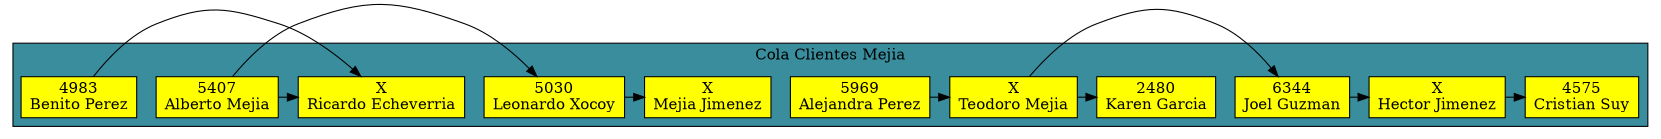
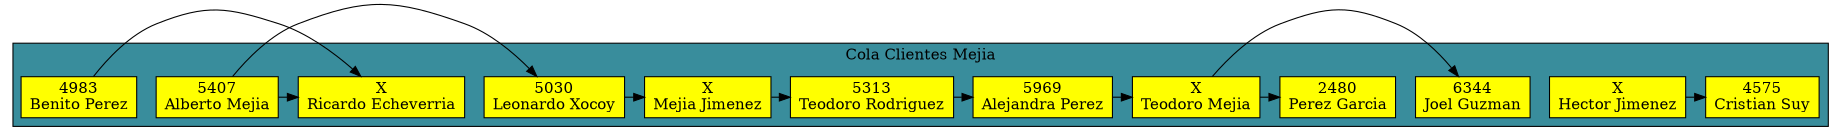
node "5313 Teodoro Rodriguez": added
node "2480 Karen Garcia": label "2480 Karen Garcia" -> "2480 Perez Garcia"
edge "6344 Joel Guzman" -> "X Hector Jimenez": removed
